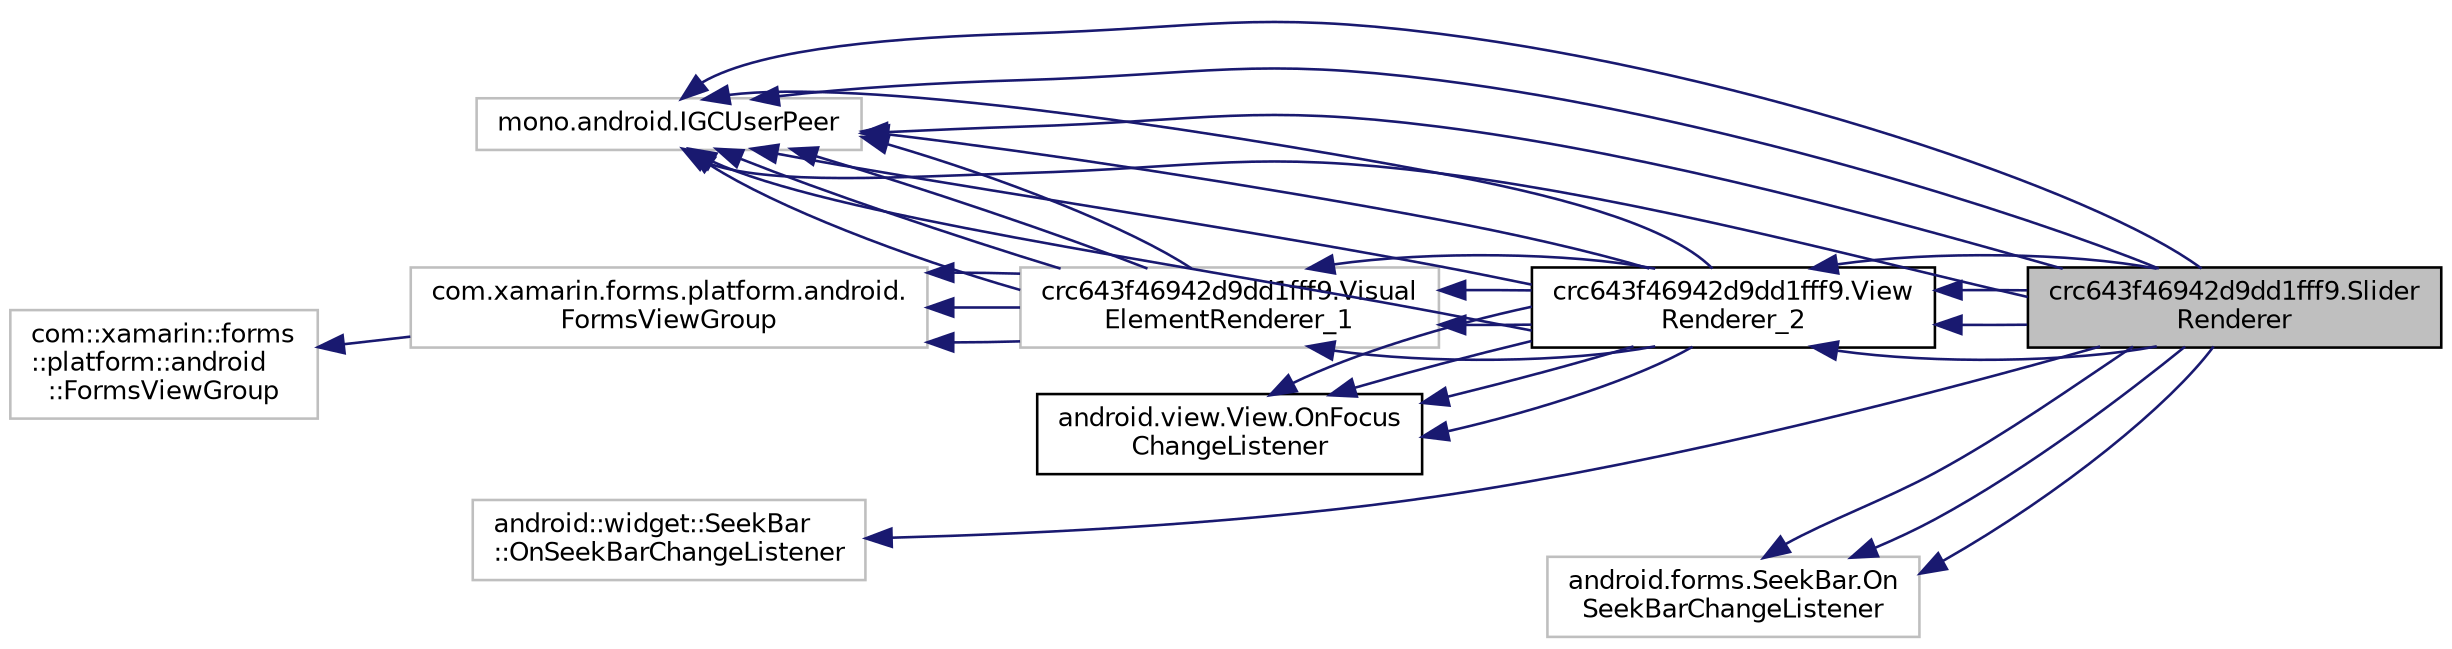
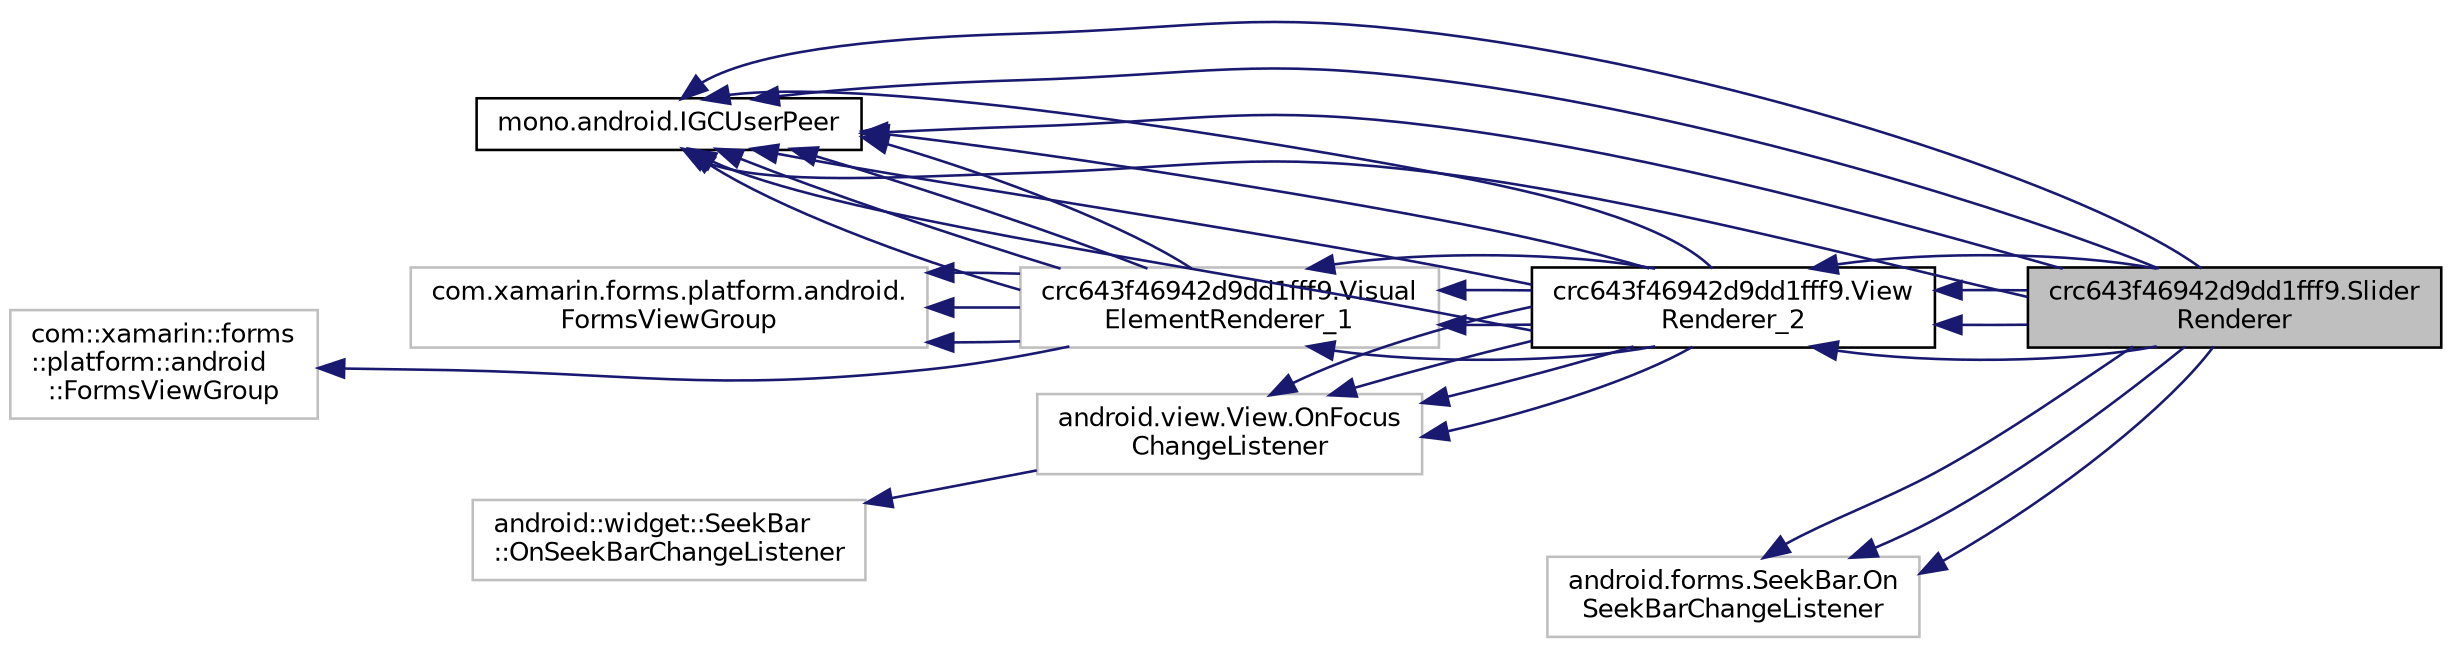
node "mono.android.IGCUserPeer": color grey75 -> black
edge "com.xamarin.forms.platform.android. FormsViewGroup" -> "com::xamarin::forms ::platform::android ::FormsViewGroup": now "crc643f46942d9dd1fff9.Visual ElementRenderer_1" -> "com::xamarin::forms ::platform::android ::FormsViewGroup"
node "android.view.View.OnFocus ChangeListener": color black -> grey75
edge "crc643f46942d9dd1fff9.Slider Renderer" -> "android::widget::SeekBar ::OnSeekBarChangeListener": now "android.view.View.OnFocus ChangeListener" -> "android::widget::SeekBar ::OnSeekBarChangeListener"
